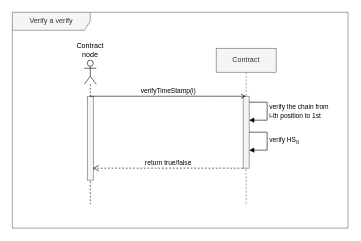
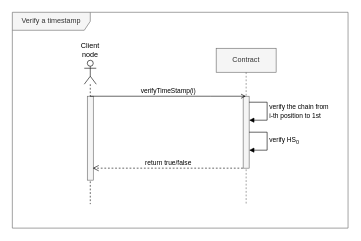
node "Verify a verify": label "Verify a verify" -> "Verify a timestamp"
node "Contract node": label "Contract node" -> "Client node"
